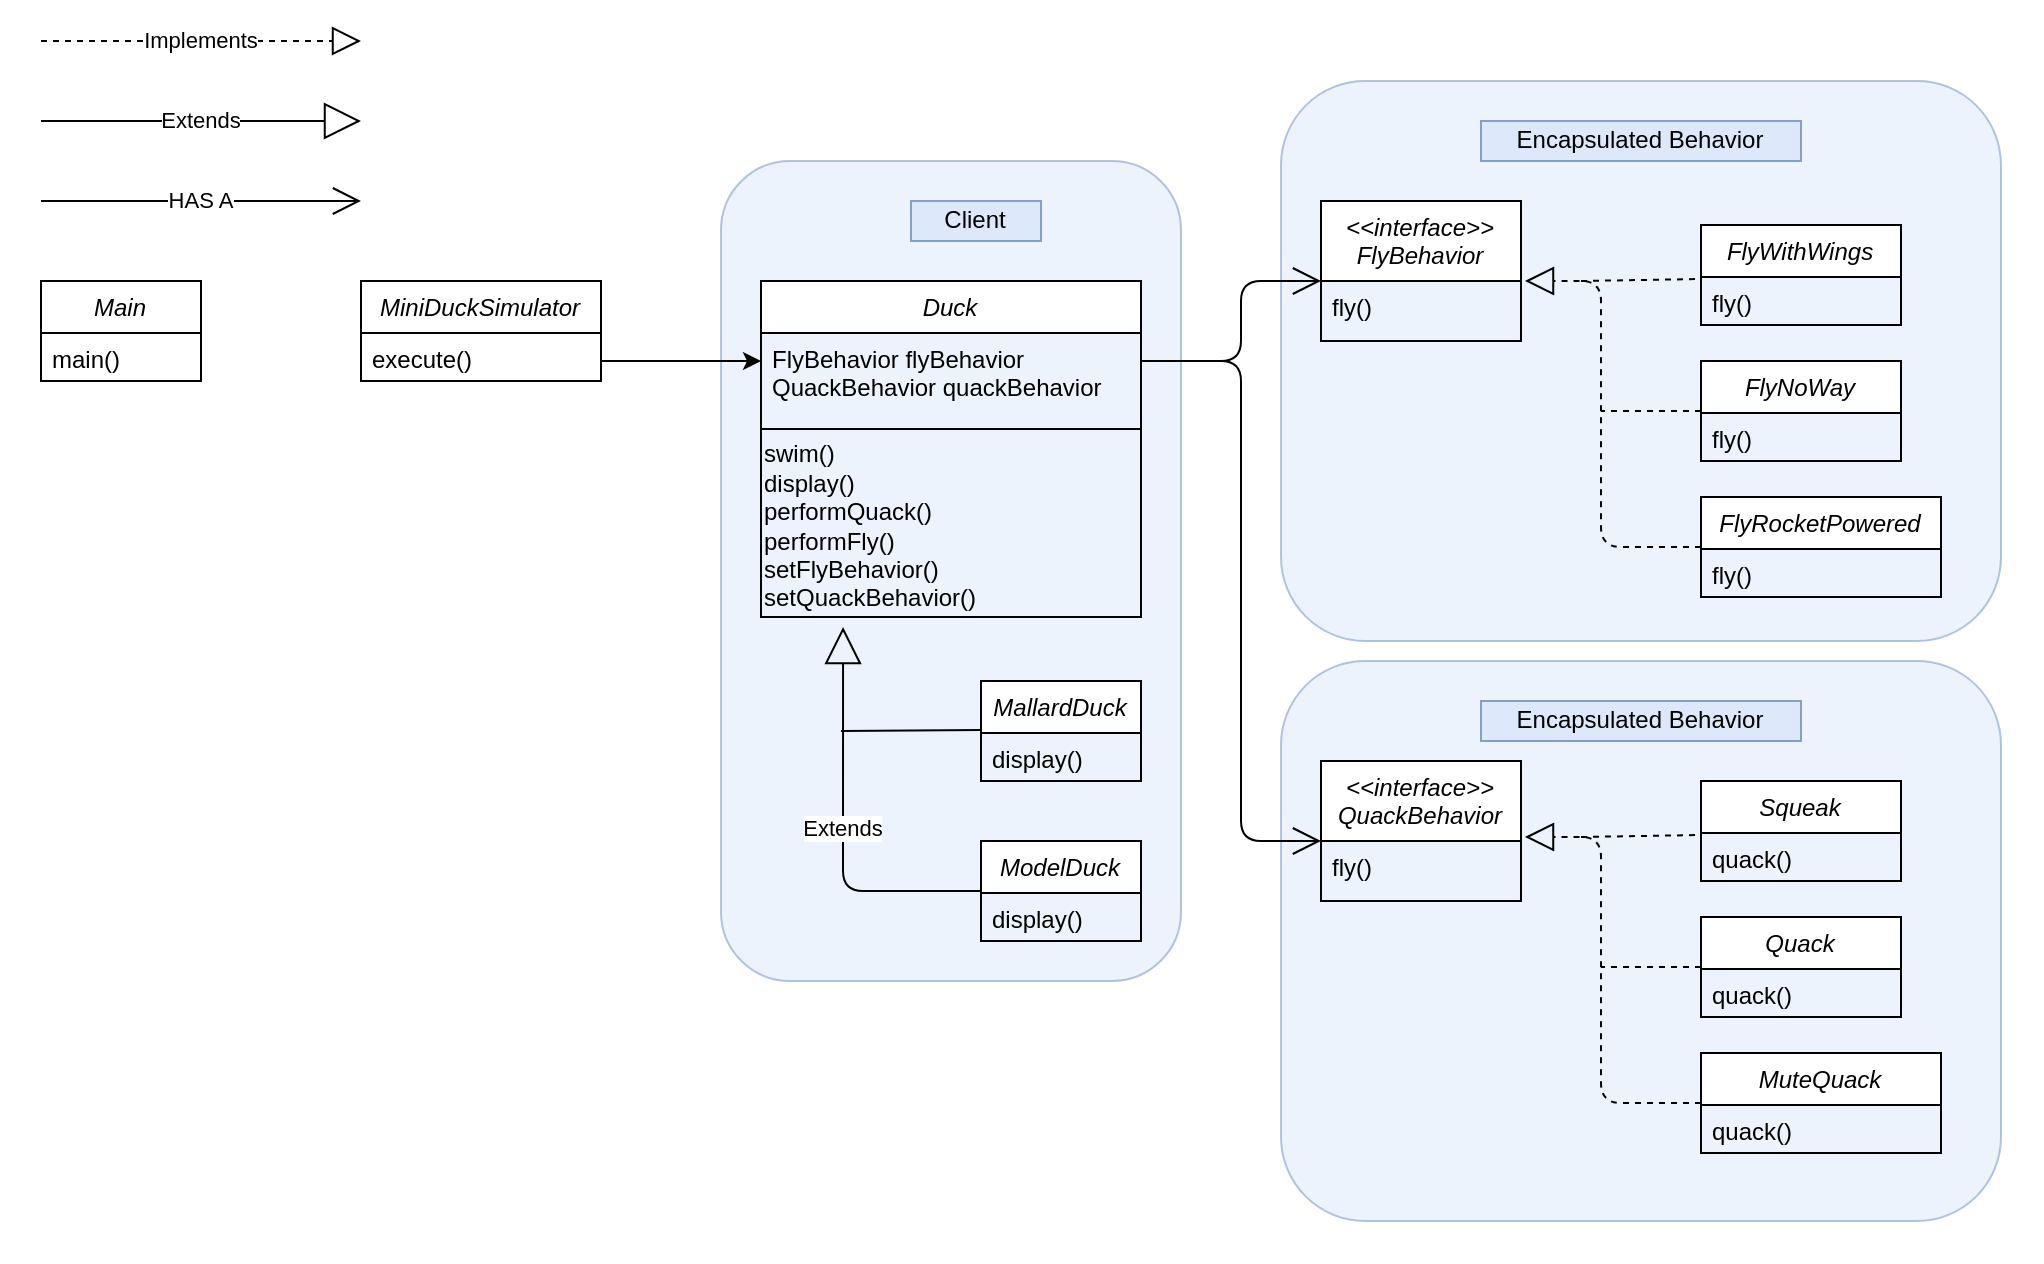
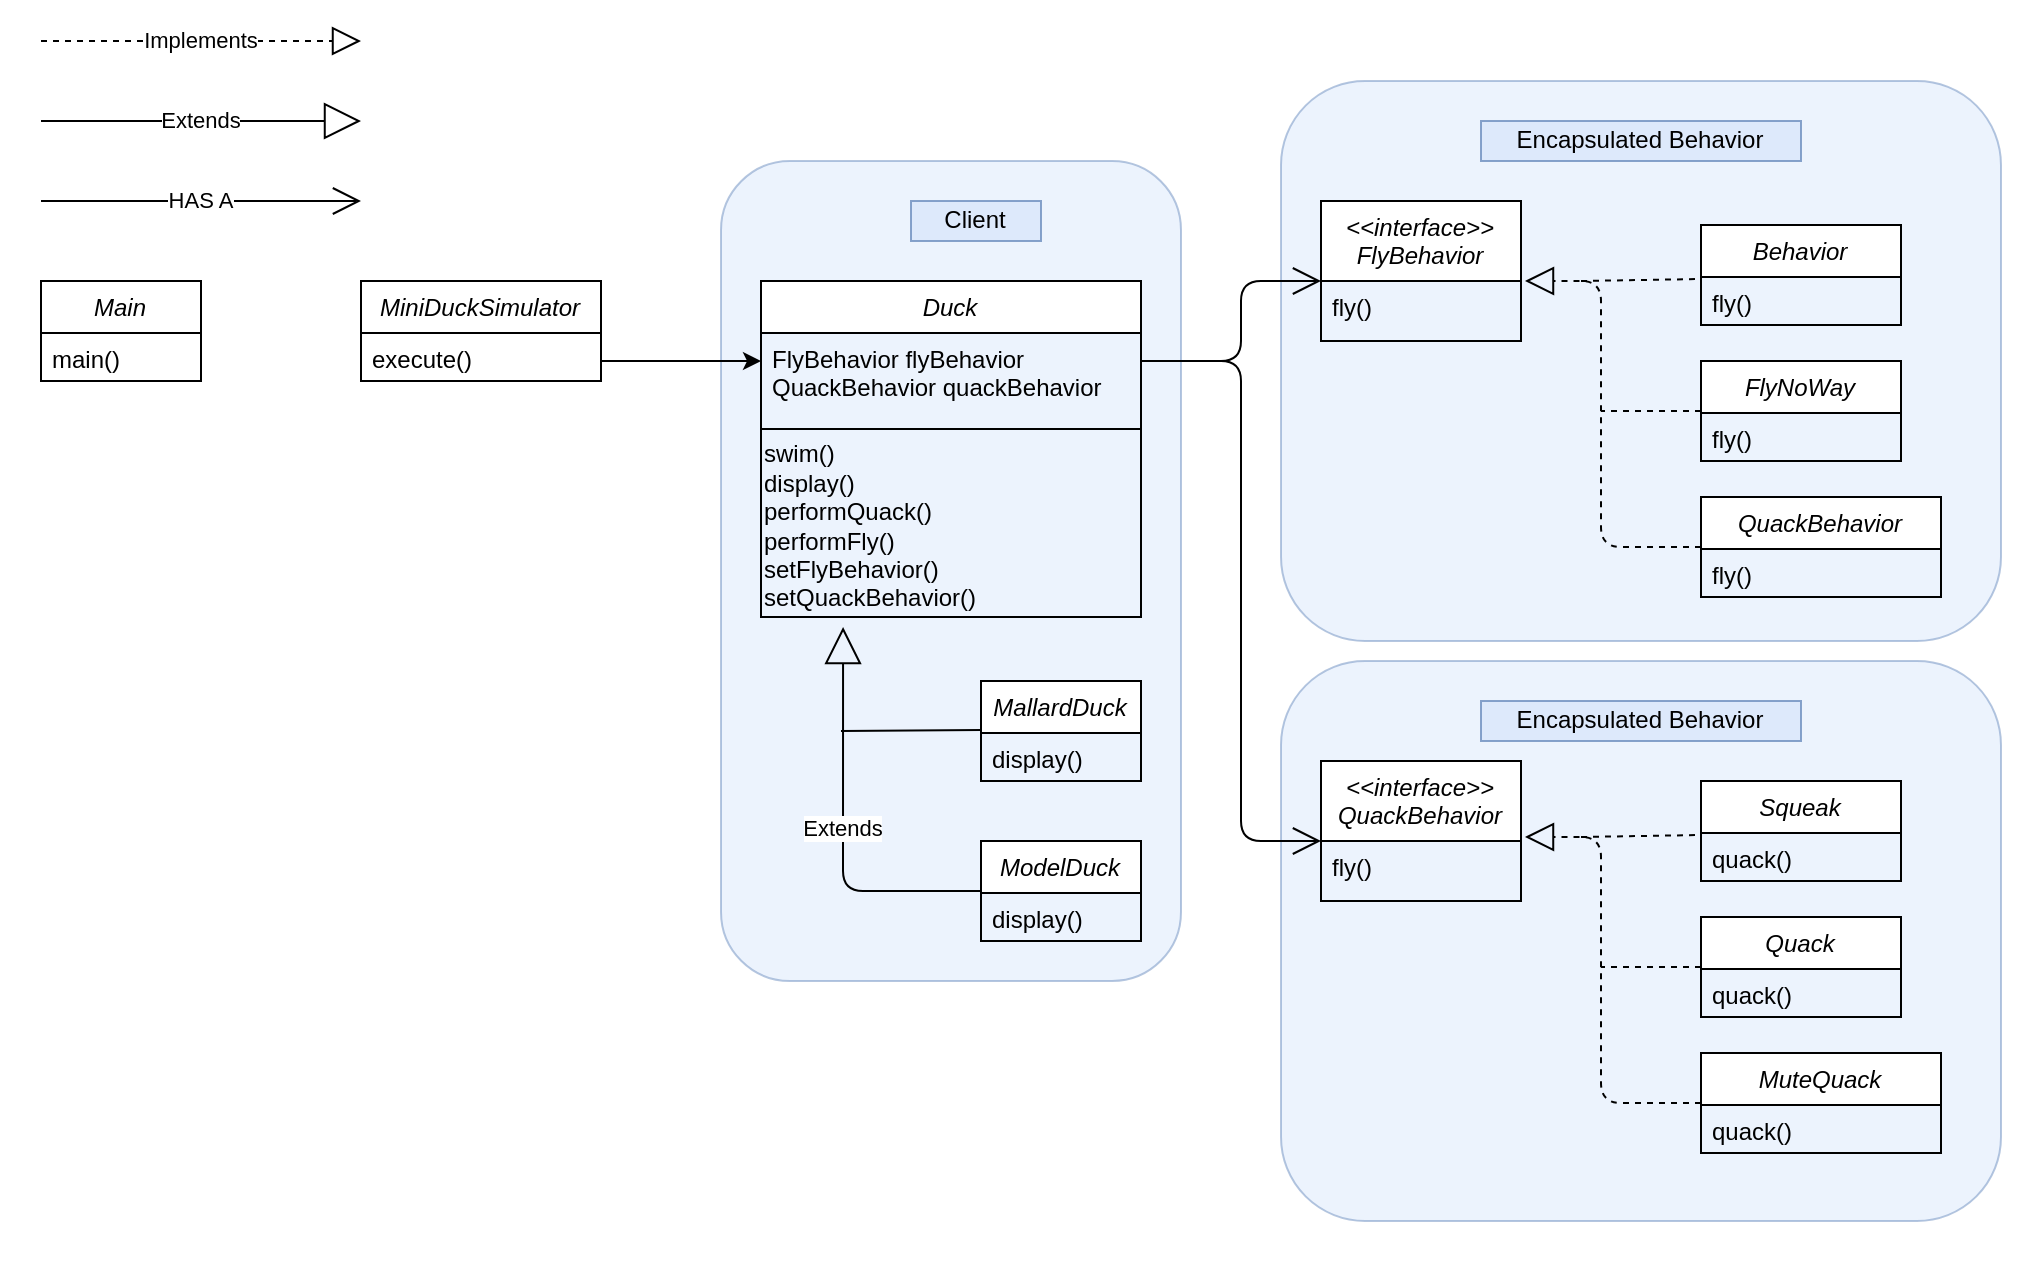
node "FlyWithWings": label "FlyWithWings" -> "Behavior"
node "FlyRocketPowered": label "FlyRocketPowered" -> "QuackBehavior"
